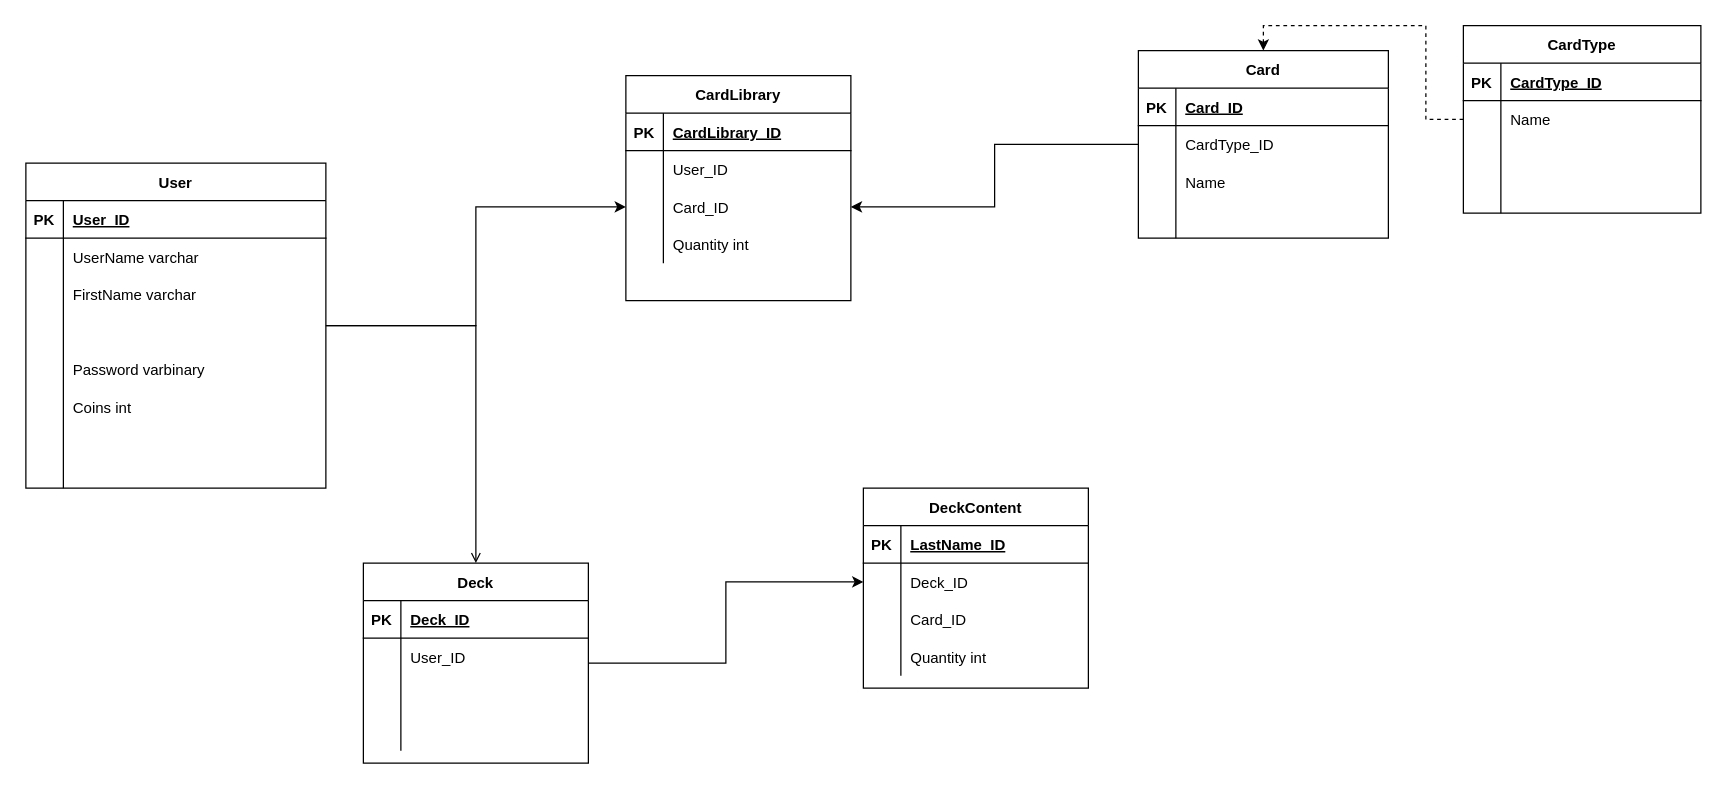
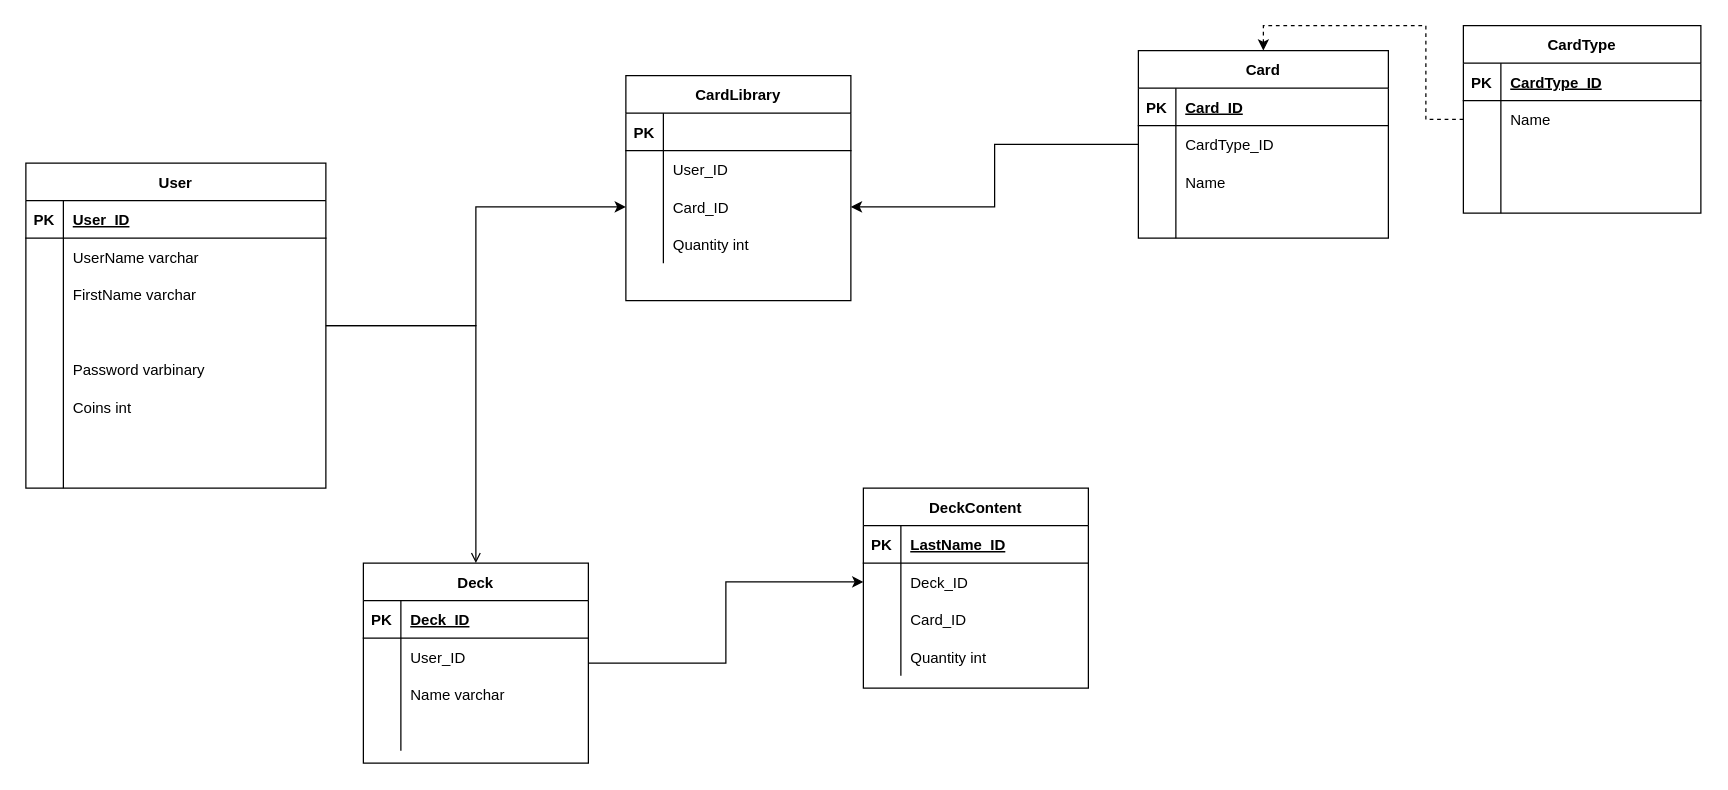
node "CardLibrary_ID": removed
node "Name varchar": added
